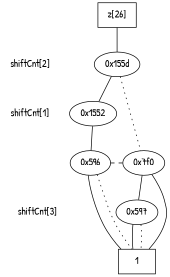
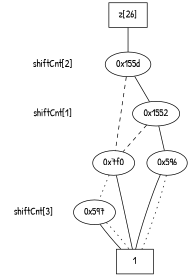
edge "0x155d" -- "0x7f0": style dotted -> dashed
edge "0x596" -- "0x7f0": now "0x1552" -- "0x7f0"
edge "0x7f0" -- "0x597": style solid -> dotted
